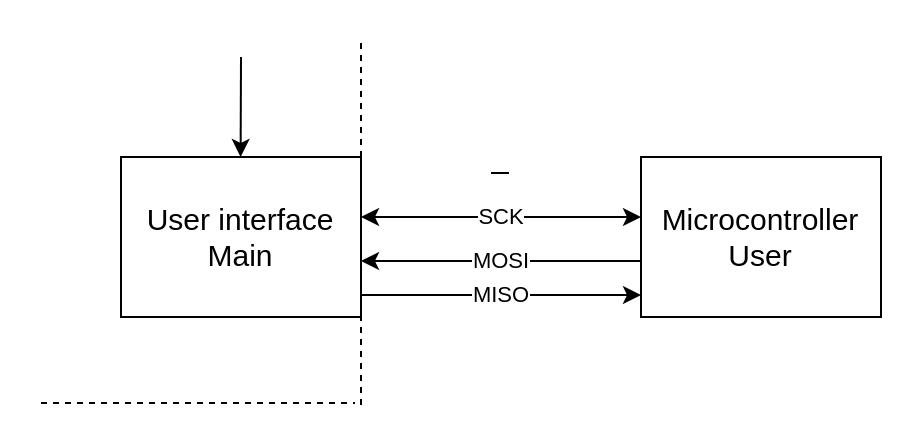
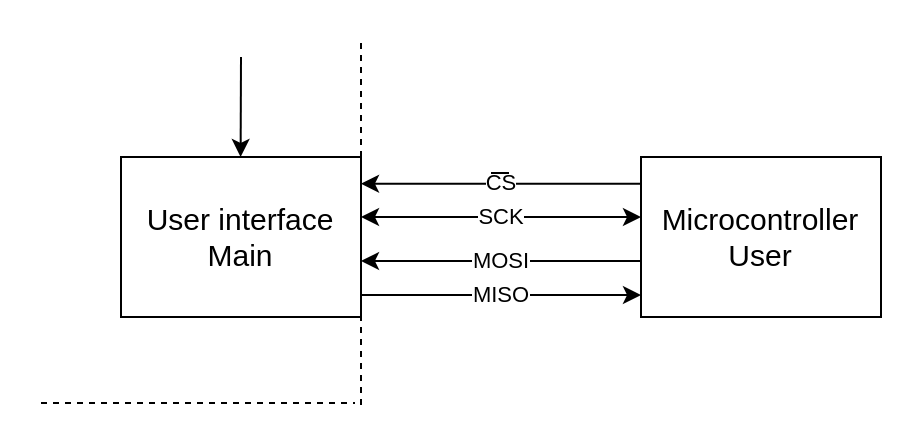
edge "Microcontroller User" -> "User interface Main": added, label "CS"
